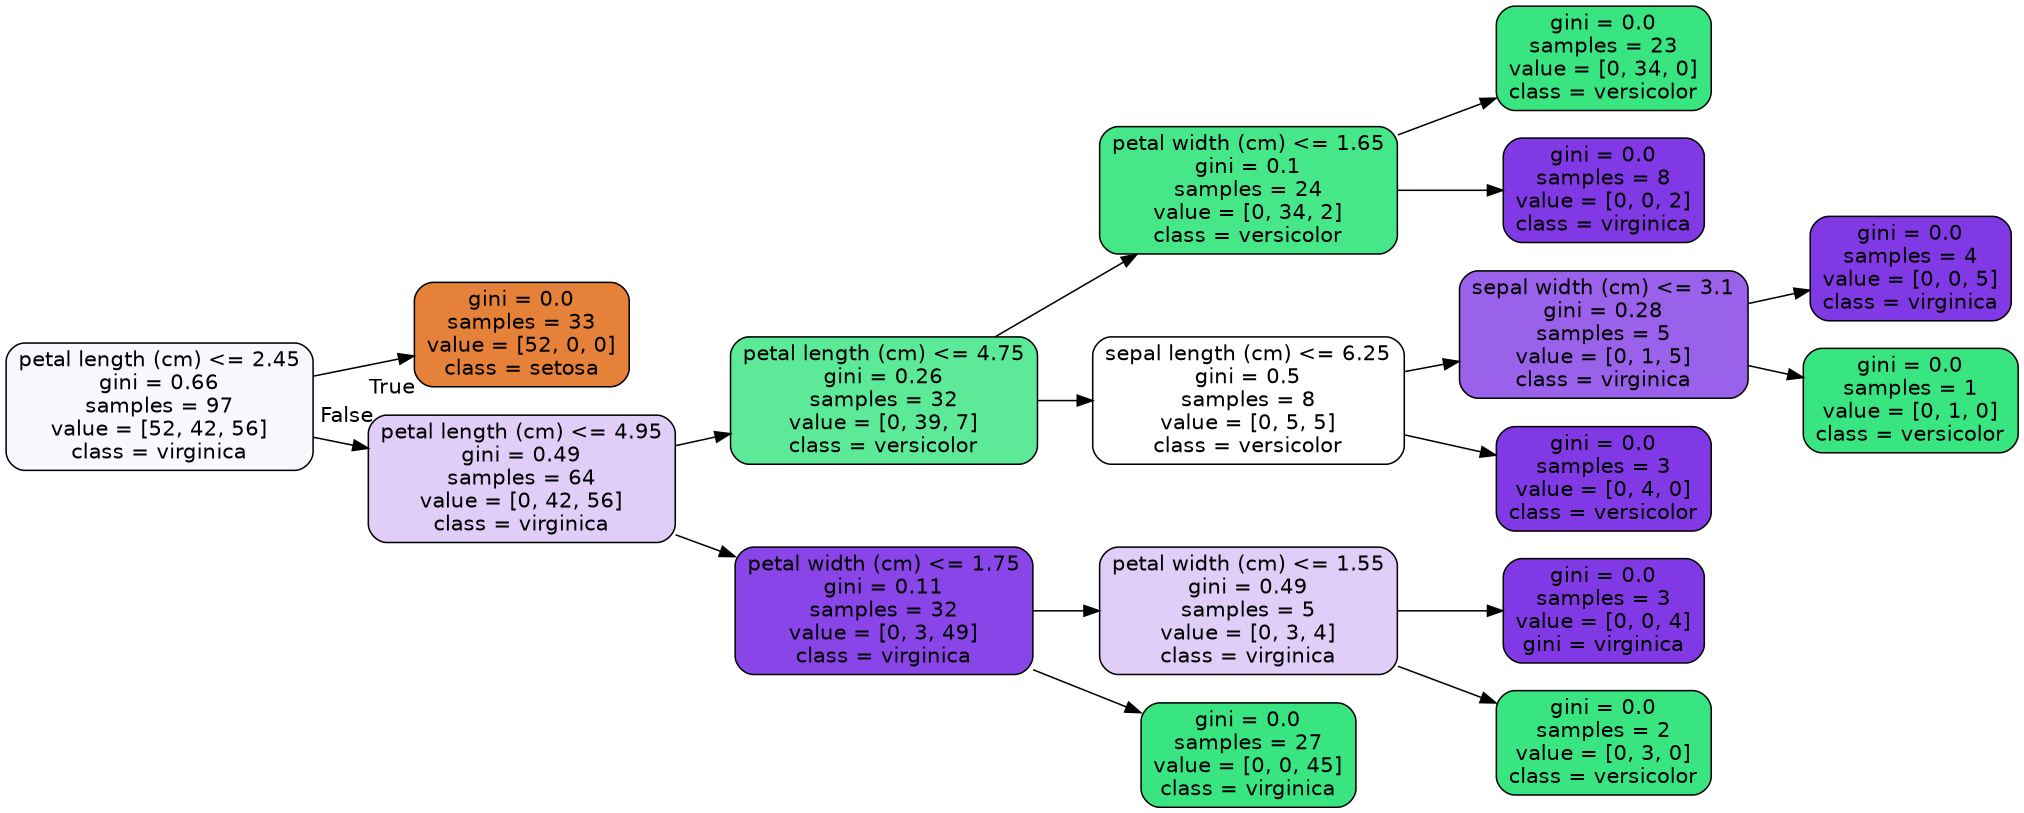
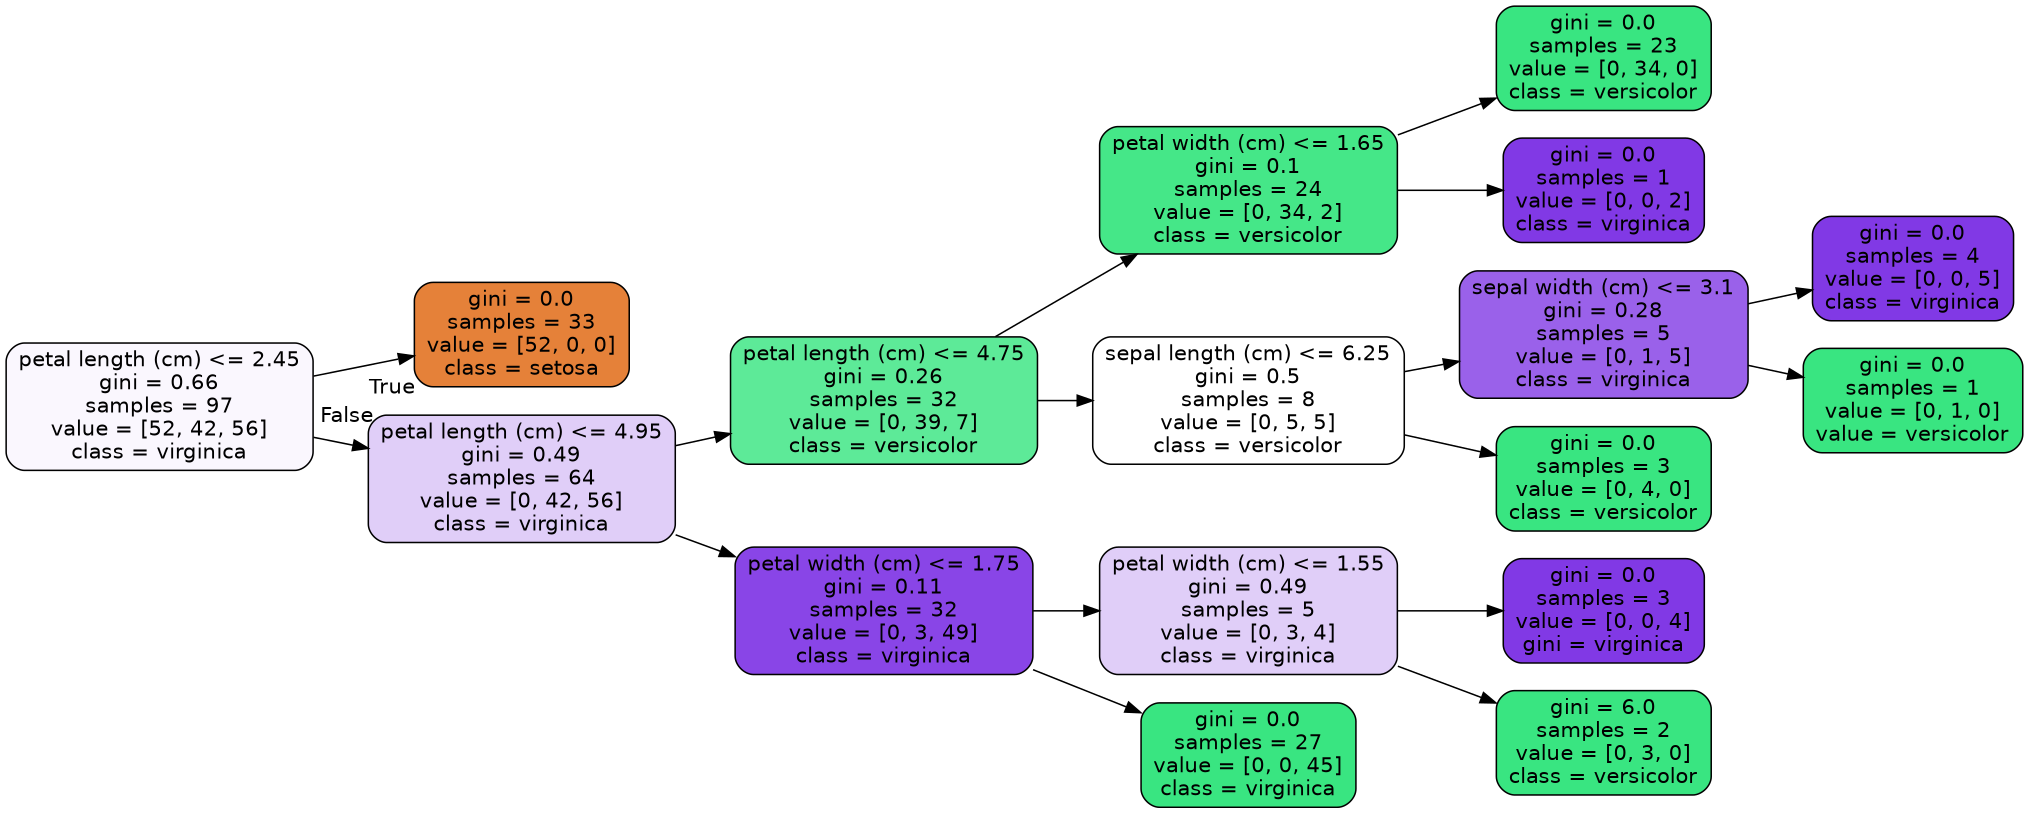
node "gini = 0.0 samples = 8 value = [0, 0, 2] class = virginica": label "gini = 0.0 samples = 8 value = [0, 0, 2] class = virginica" -> "gini = 0.0 samples = 1 value = [0, 0, 2] class = virginica"
node "gini = 0.0 samples = 1 value = [0, 1, 0] class = versicolor": label "gini = 0.0 samples = 1 value = [0, 1, 0] class = versicolor" -> "gini = 0.0 samples = 1 value = [0, 1, 0] value = versicolor"
node "gini = 0.0 samples = 3 value = [0, 4, 0] class = versicolor": fillcolor #8139e5 -> #39e581
node "gini = 0.0 samples = 2 value = [0, 3, 0] class = versicolor": label "gini = 0.0 samples = 2 value = [0, 3, 0] class = versicolor" -> "gini = 6.0 samples = 2 value = [0, 3, 0] class = versicolor"
